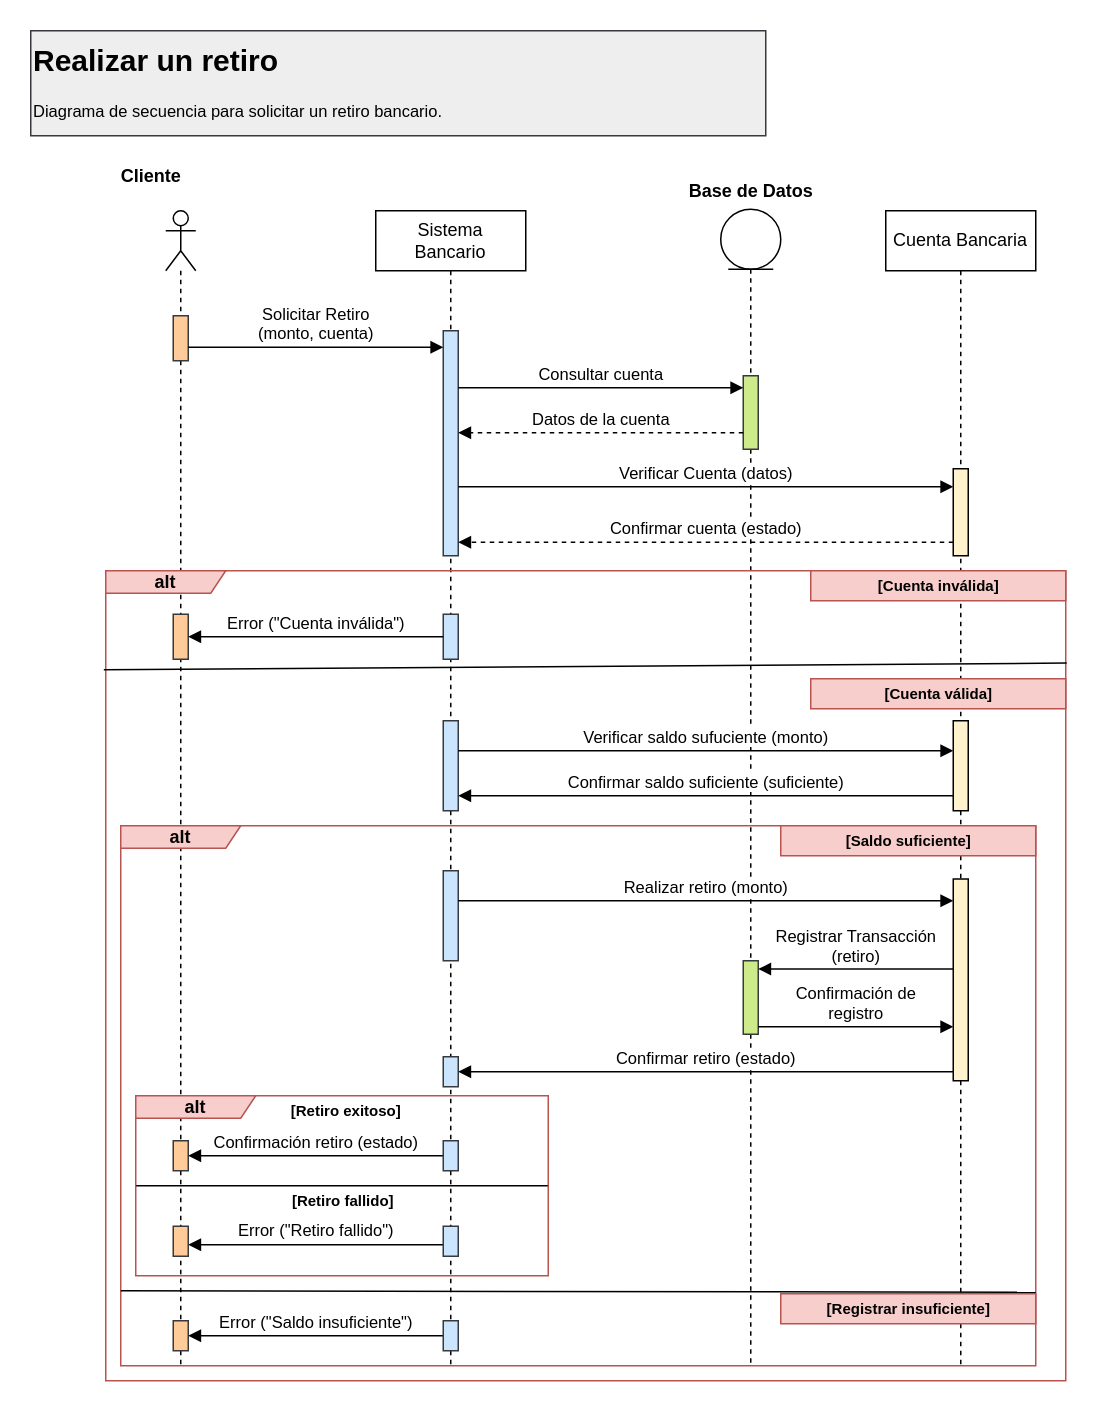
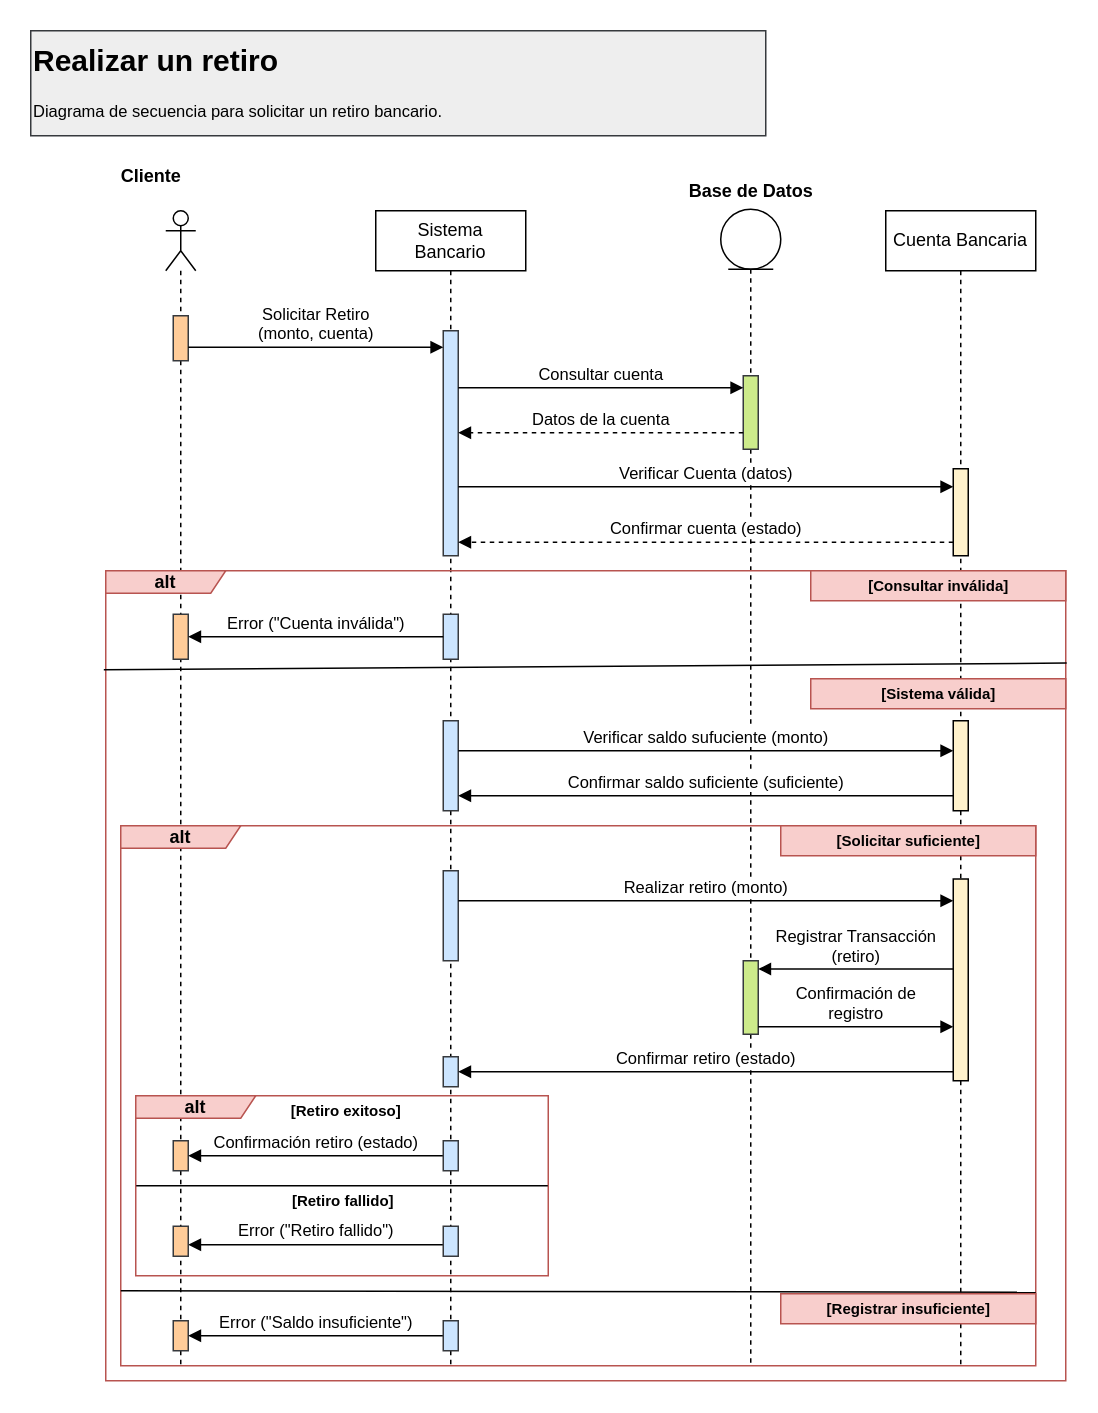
node "[Cuenta inválida]": label "[Cuenta inválida]" -> "[Consultar inválida]"
node "[Cuenta válida]": label "[Cuenta válida]" -> "[Sistema válida]"
node "[Saldo suficiente]": label "[Saldo suficiente]" -> "[Solicitar suficiente]"
